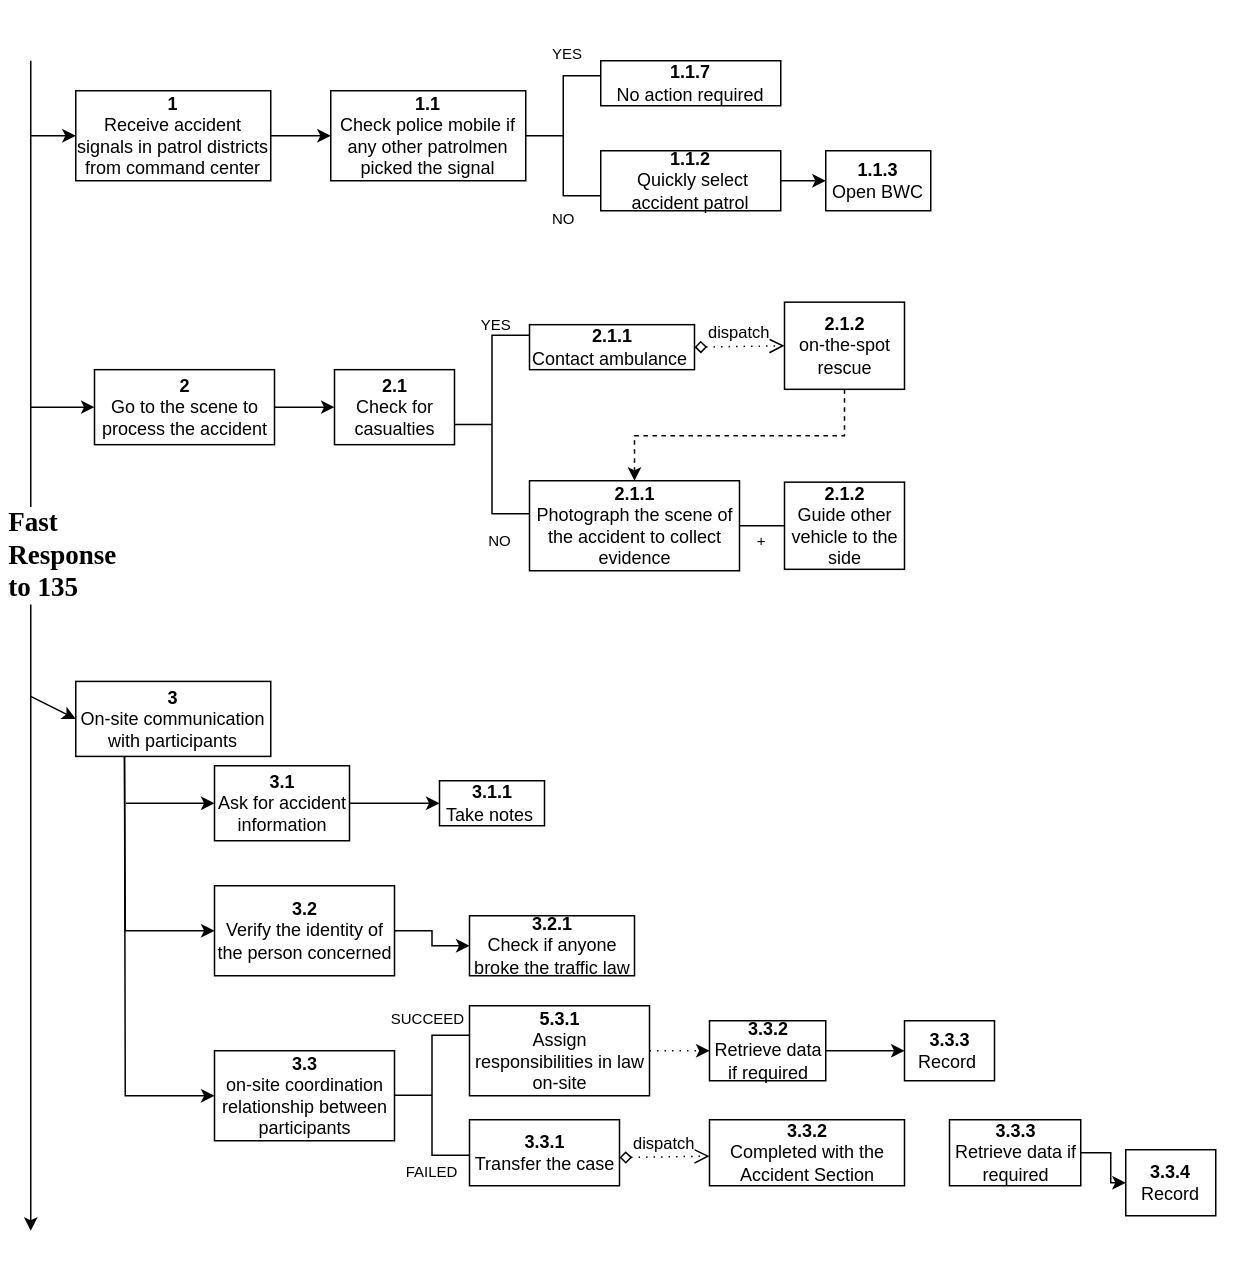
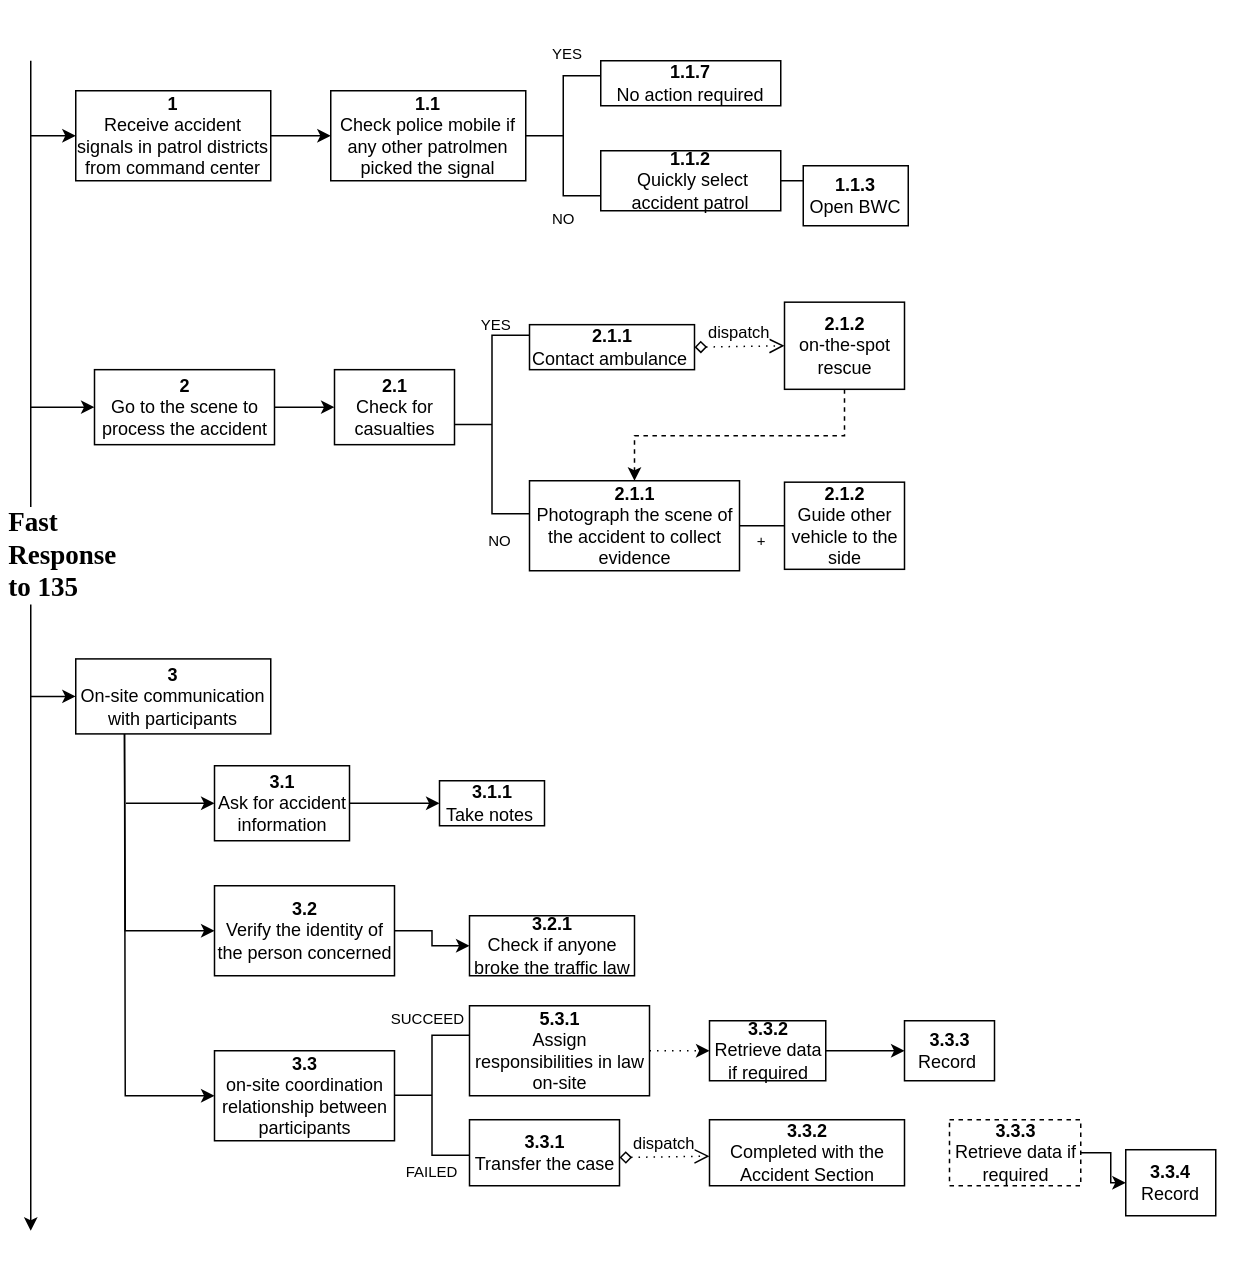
node "1.1.3 Open BWC": moved (878, 181) -> (856, 196)
node "3 On-site communication with participants": moved (173, 719) -> (173, 696)
node "3.3.3 Retrieve data if required": style solid -> dashed
